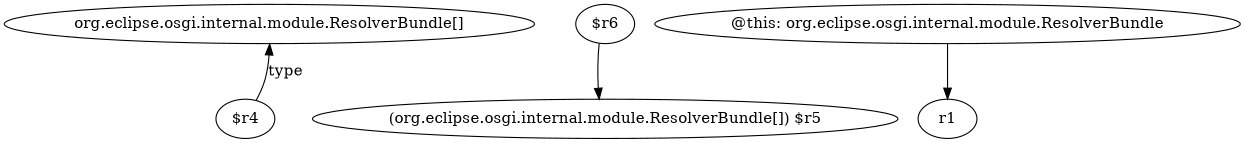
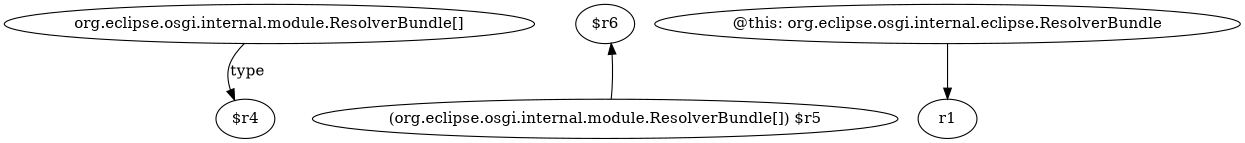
node "@this: org.eclipse.osgi.internal.module.ResolverBundle": label "@this: org.eclipse.osgi.internal.module.ResolverBundle" -> "@this: org.eclipse.osgi.internal.eclipse.ResolverBundle"
edge "$r6" -> "(org.eclipse.osgi.internal.module.ResolverBundle[]) $r5": reversed
edge "$r4" -> "org.eclipse.osgi.internal.module.ResolverBundle[]": reversed
